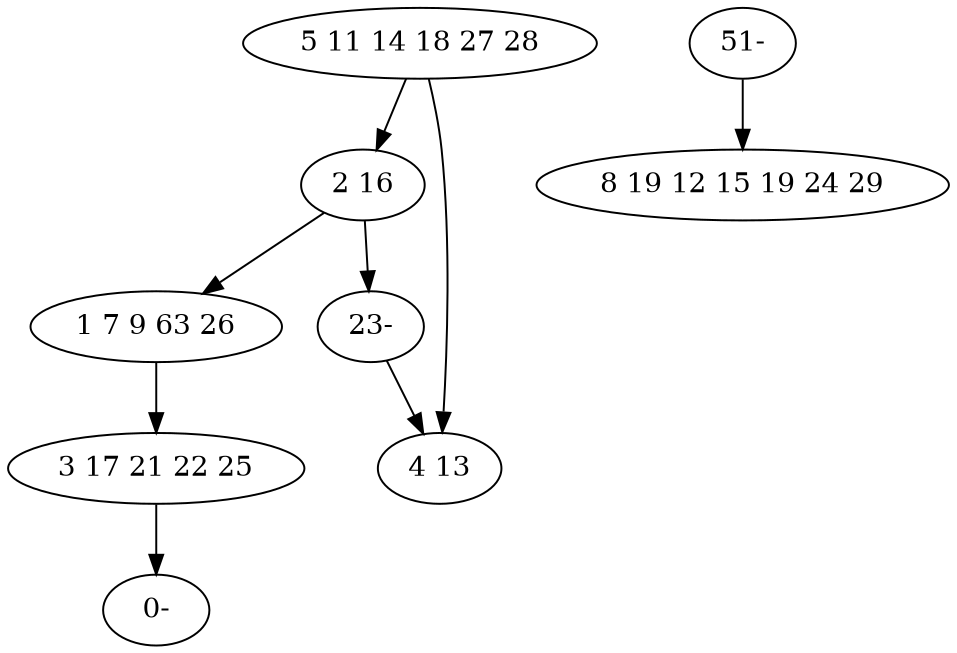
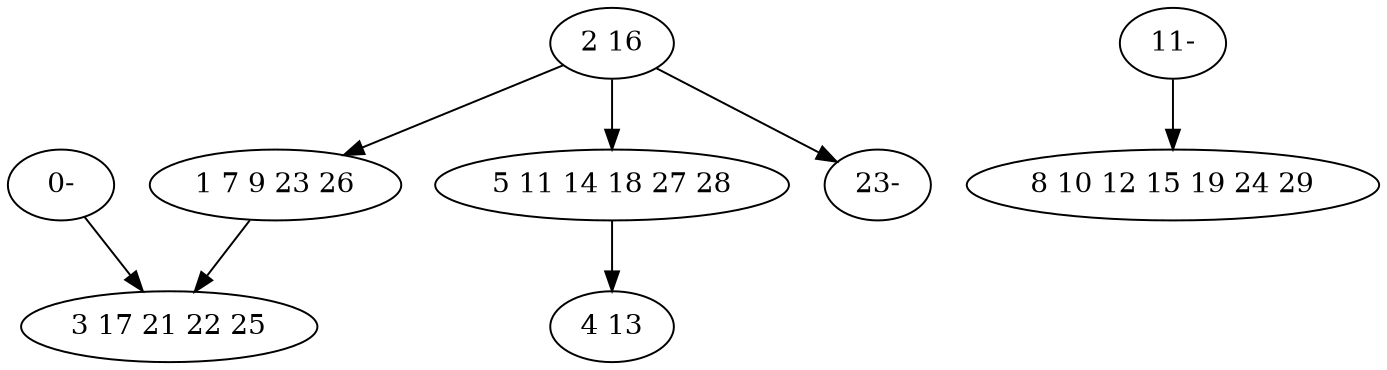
node "51-": label "51-" -> "11-"
edge "5 11 14 18 27 28" -> "2 16": reversed
node "8 19 12 15 19 24 29": label "8 19 12 15 19 24 29" -> "8 10 12 15 19 24 29"
node "1 7 9 63 26": label "1 7 9 63 26" -> "1 7 9 23 26"
edge "23-" -> "4 13": removed
edge "3 17 21 22 25" -> "0-": reversed
